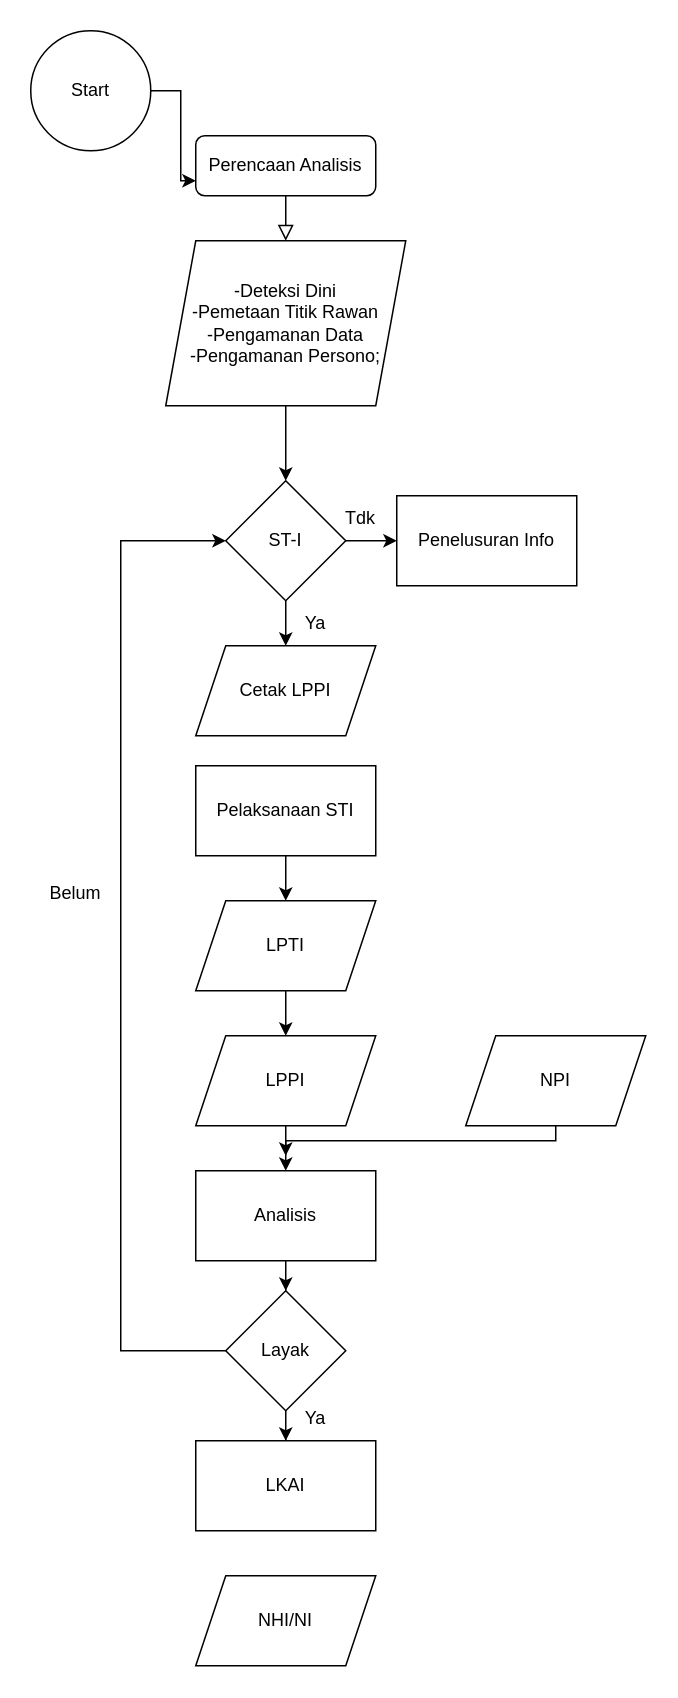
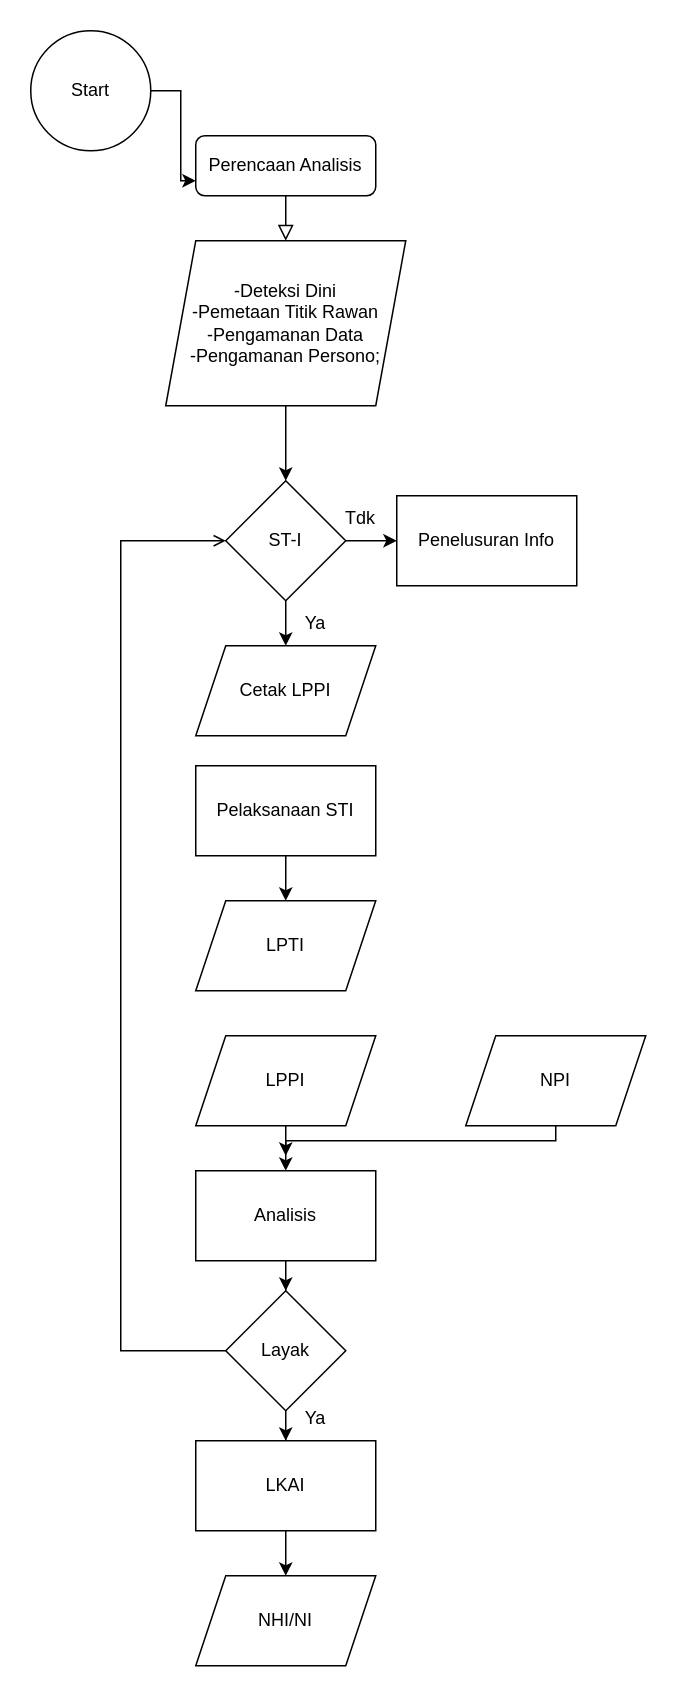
edge "Layak" -> "ST-I": arrowhead classic -> open
node "Belum": removed
edge "LPTI" -> "LPPI": removed
edge "LKAI" -> "NHI/NI": added
